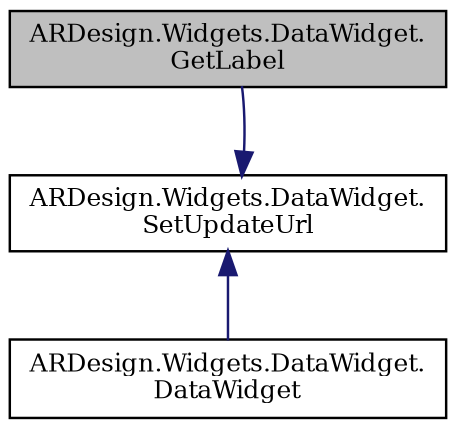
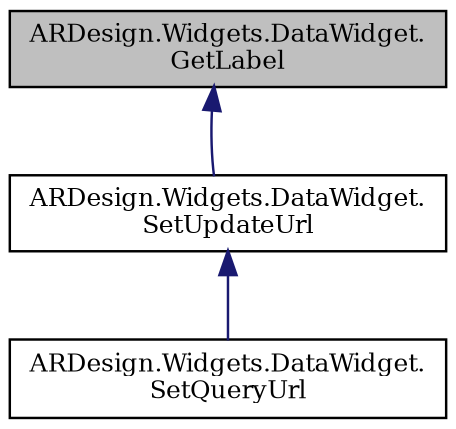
edge "ARDesign.Widgets.DataWidget. GetLabel" -> "ARDesign.Widgets.DataWidget. SetUpdateUrl": reversed
node "ARDesign.Widgets.DataWidget. DataWidget": label "ARDesign.Widgets.DataWidget. DataWidget" -> "ARDesign.Widgets.DataWidget. SetQueryUrl"
